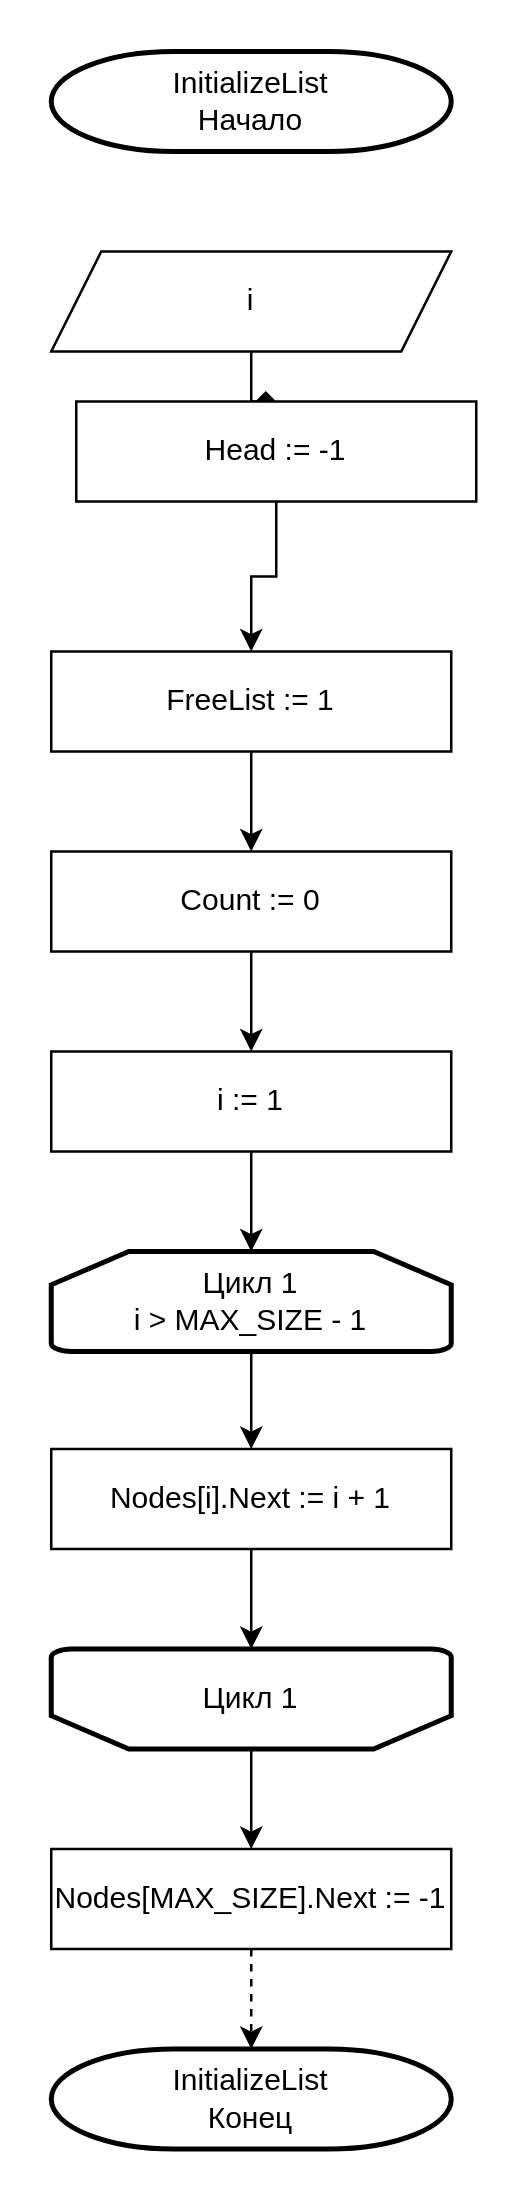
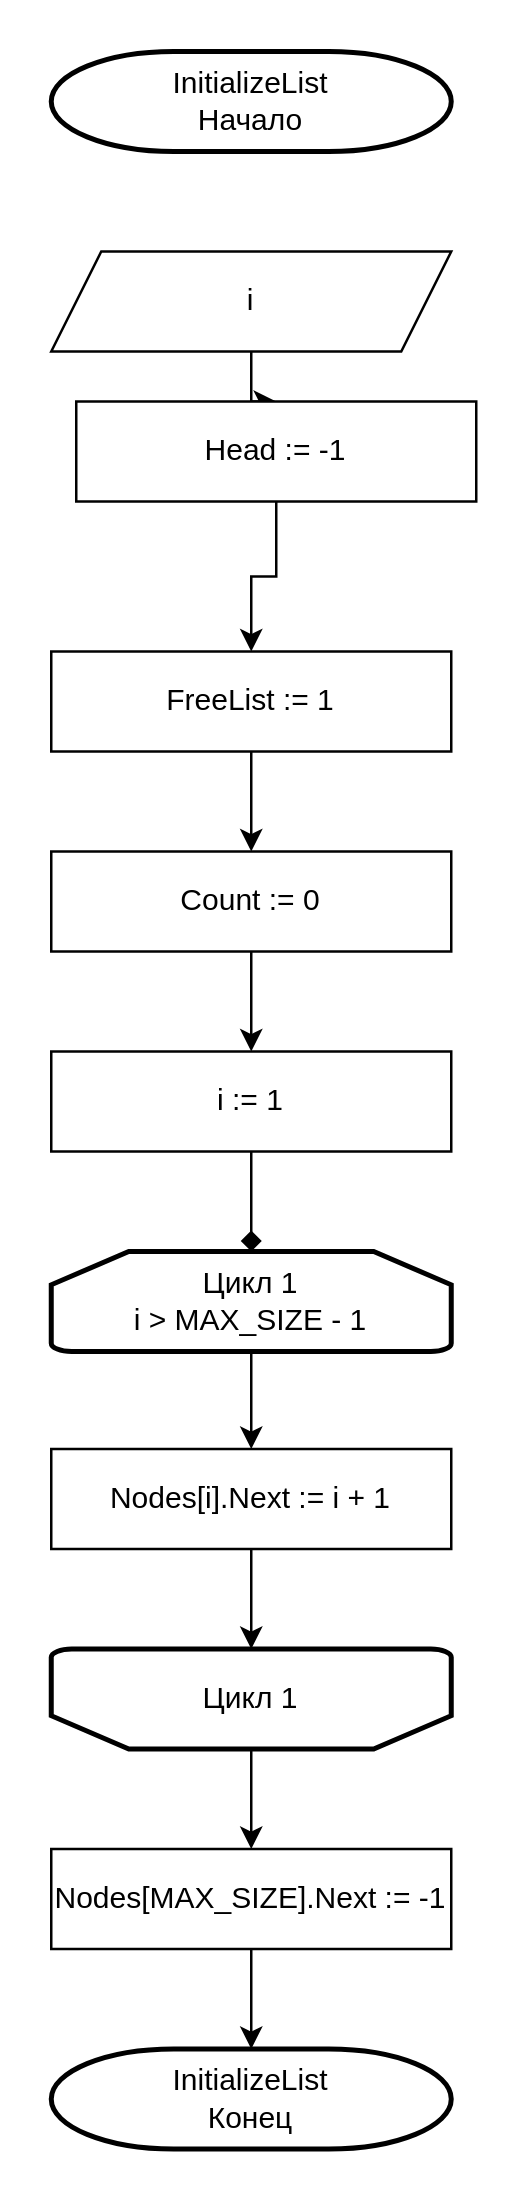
edge "i" -> "Head := -1": arrowhead diamond -> classic
edge "i := 1" -> "Цикл 1 i > MAX_SIZE - 1": arrowhead classic -> diamond
edge "Nodes[MAX_SIZE].Next := -1" -> "InitializeList Конец": style dashed -> solid
